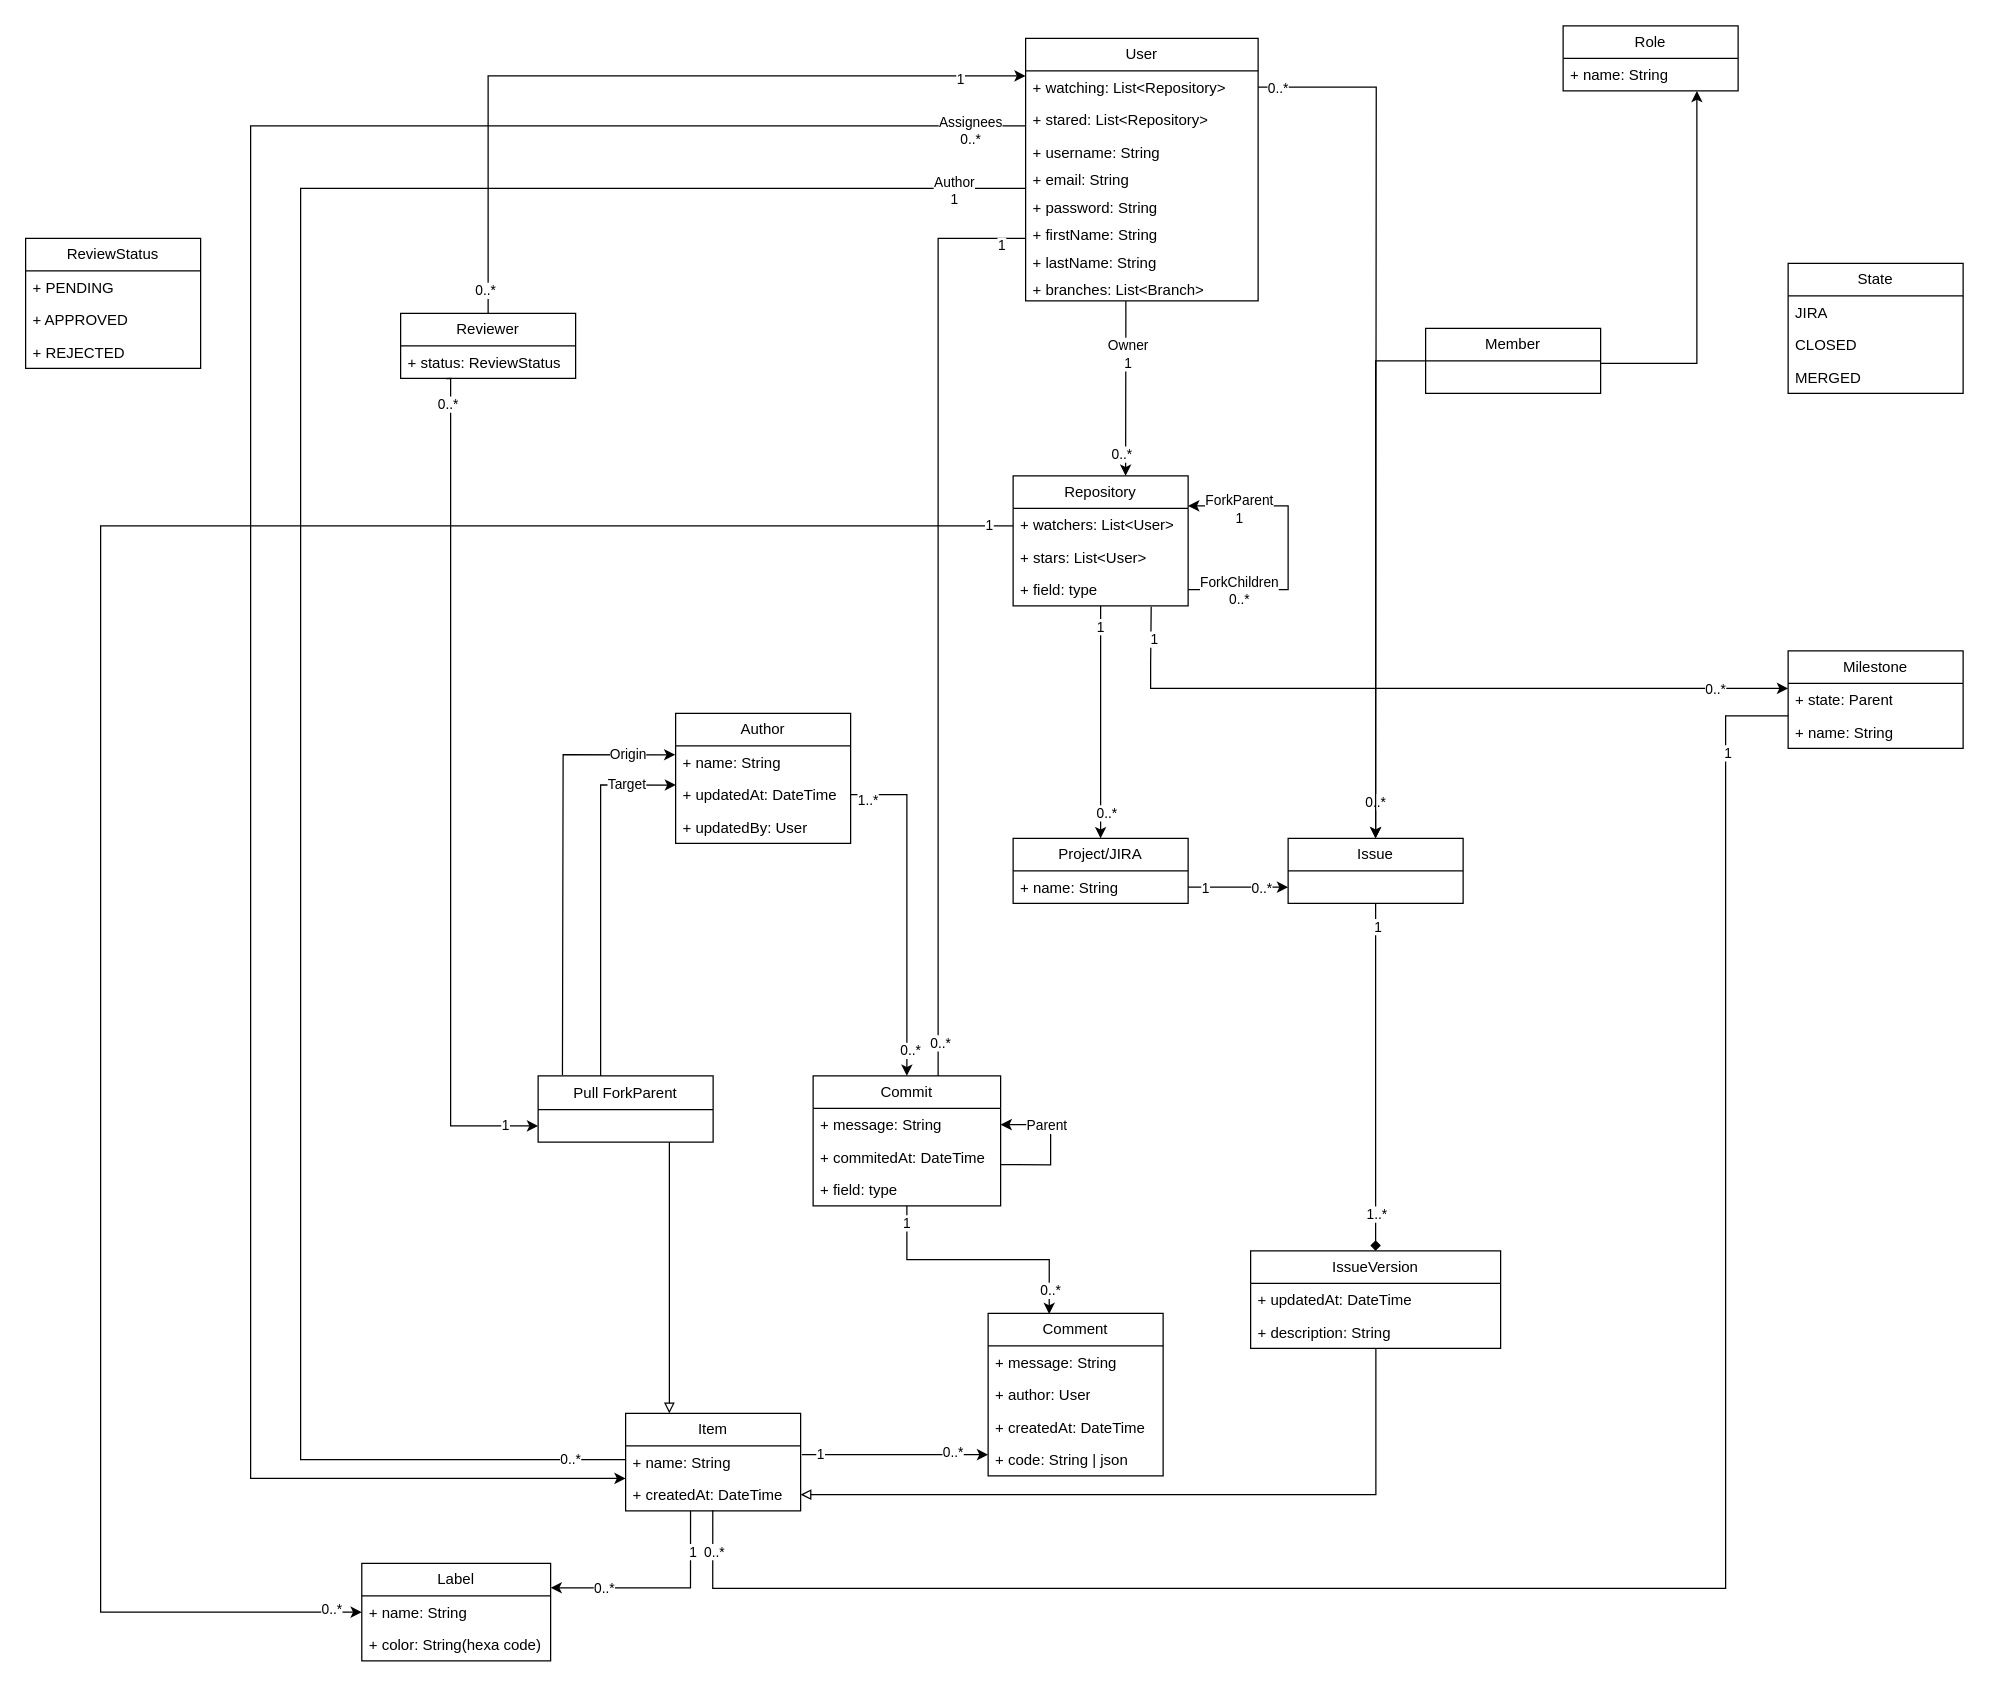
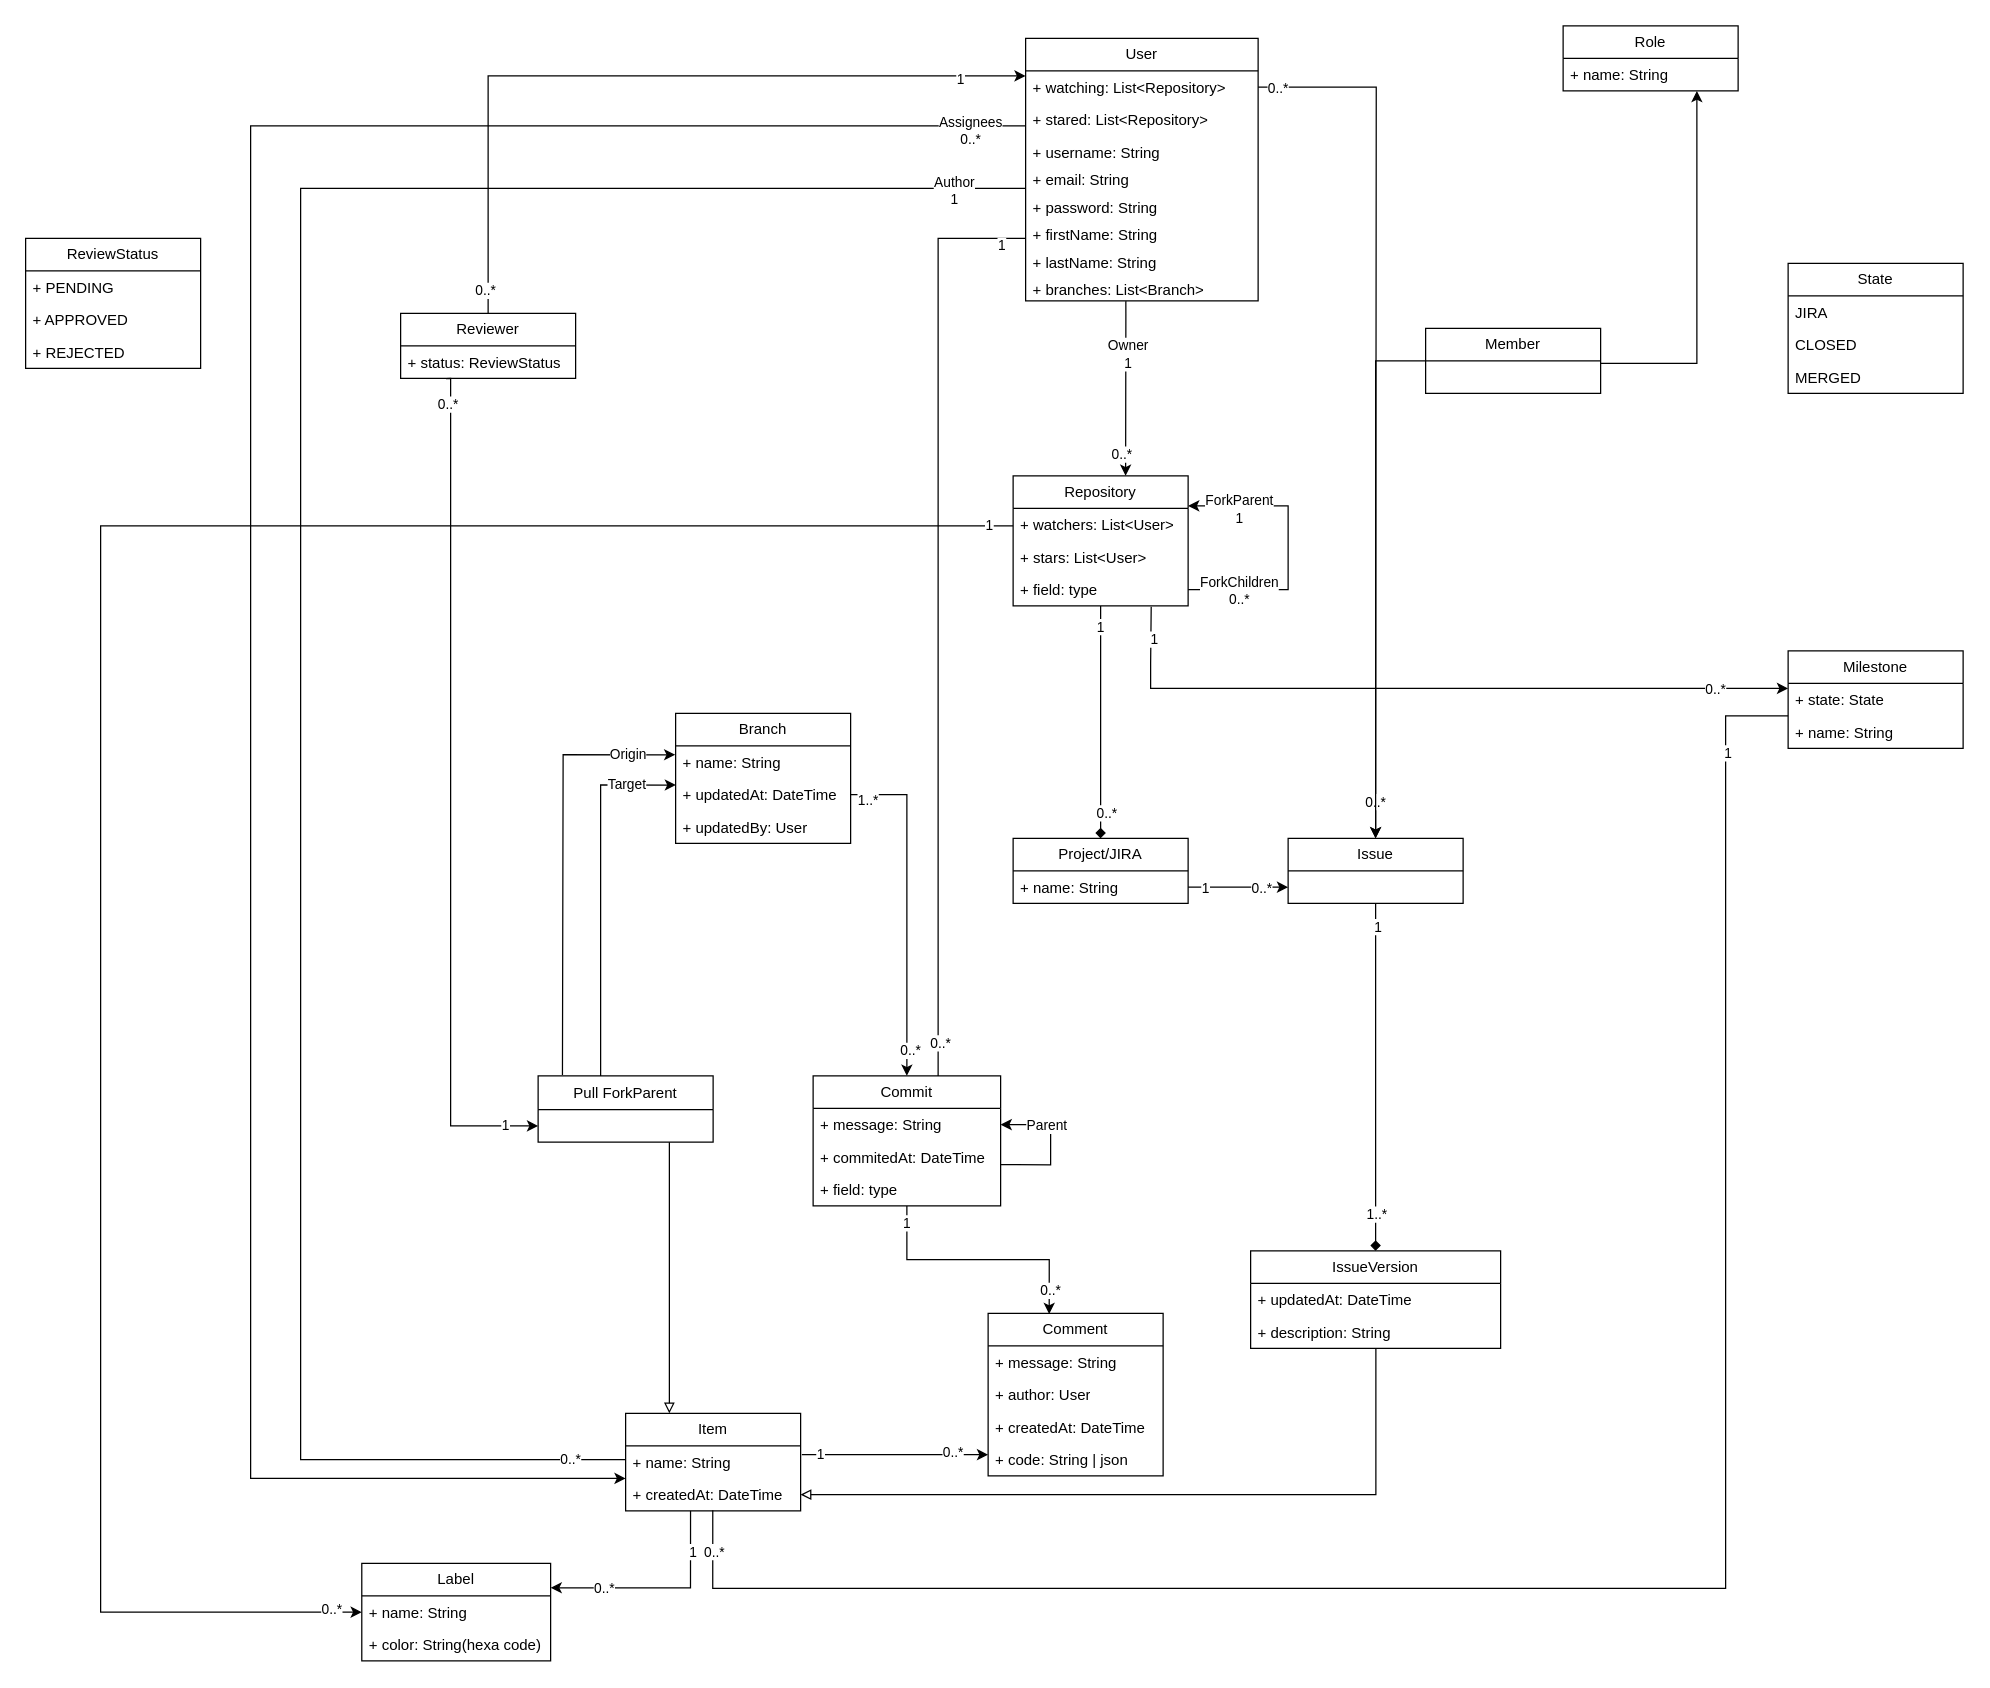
node "+ state: Parent": label "+ state: Parent" -> "+ state: State"
node "Author": label "Author" -> "Branch"
edge "Repository" -> "Project/JIRA": arrowhead classic -> diamond
